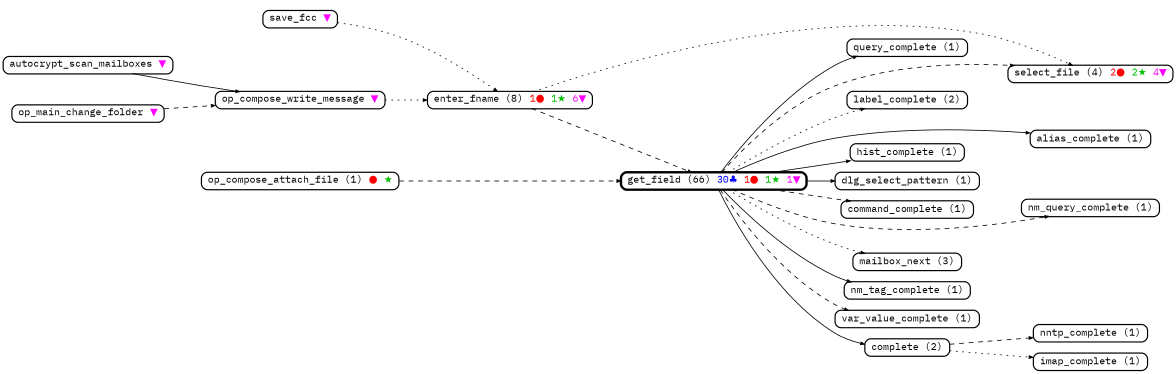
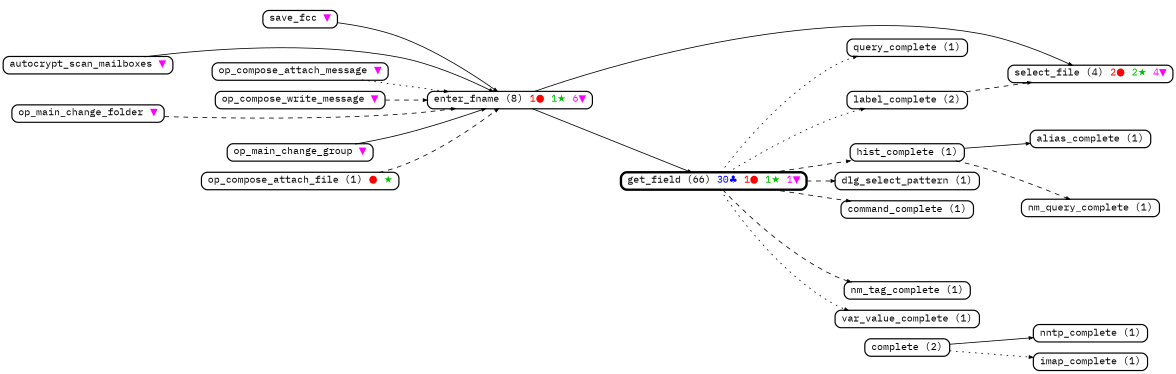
edge "enter_fname (8)" -> "select_file (4)": style dotted -> bold
edge "save_fcc" -> "enter_fname (8)": style dotted -> bold
node "op_compose_attach_message": added
edge "get_field (66)" -> "select_file (4)": now "label_complete (2)" -> "select_file (4)"
edge "autocrypt_scan_mailboxes" -> "op_compose_write_message": now "autocrypt_scan_mailboxes" -> "enter_fname (8)"
edge "op_compose_write_message" -> "enter_fname (8)": style dotted -> dashed
edge "get_field (66)" -> "query_complete (1)": style bold -> dotted
edge "op_main_change_folder" -> "op_compose_write_message": now "op_main_change_folder" -> "enter_fname (8)"
edge "get_field (66)" -> "alias_complete (1)": now "hist_complete (1)" -> "alias_complete (1)"
edge "enter_fname (8)" -> "get_field (66)": style dashed -> bold
node "op_main_change_group": added
edge "get_field (66)" -> "hist_complete (1)": style bold -> dashed
edge "op_compose_attach_file (1)" -> "get_field (66)": now "op_compose_attach_file (1)" -> "enter_fname (8)"
edge "get_field (66)" -> "dlg_select_pattern (1)": style bold -> dashed
edge "get_field (66)" -> "nm_query_complete (1)": now "hist_complete (1)" -> "nm_query_complete (1)"
edge "get_field (66)" -> "nm_tag_complete (1)": style bold -> dashed
edge "get_field (66)" -> "var_value_complete (1)": style dashed -> dotted
node "mailbox_next (3)": removed
edge "get_field (66)" -> "complete (2)": removed
edge "complete (2)" -> "nntp_complete (1)": style dashed -> bold
